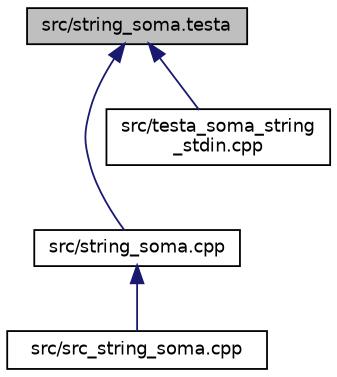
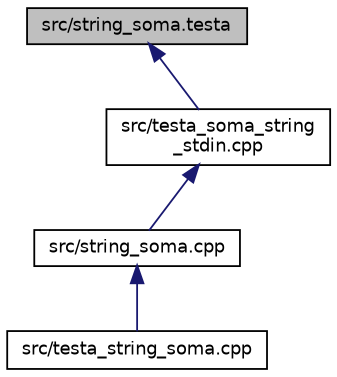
edge "src/string_soma.cpp" -> "src/string_soma.testa": now "src/string_soma.cpp" -> "src/testa_soma_string _stdin.cpp"
node "src/src_string_soma.cpp": label "src/src_string_soma.cpp" -> "src/testa_string_soma.cpp"
